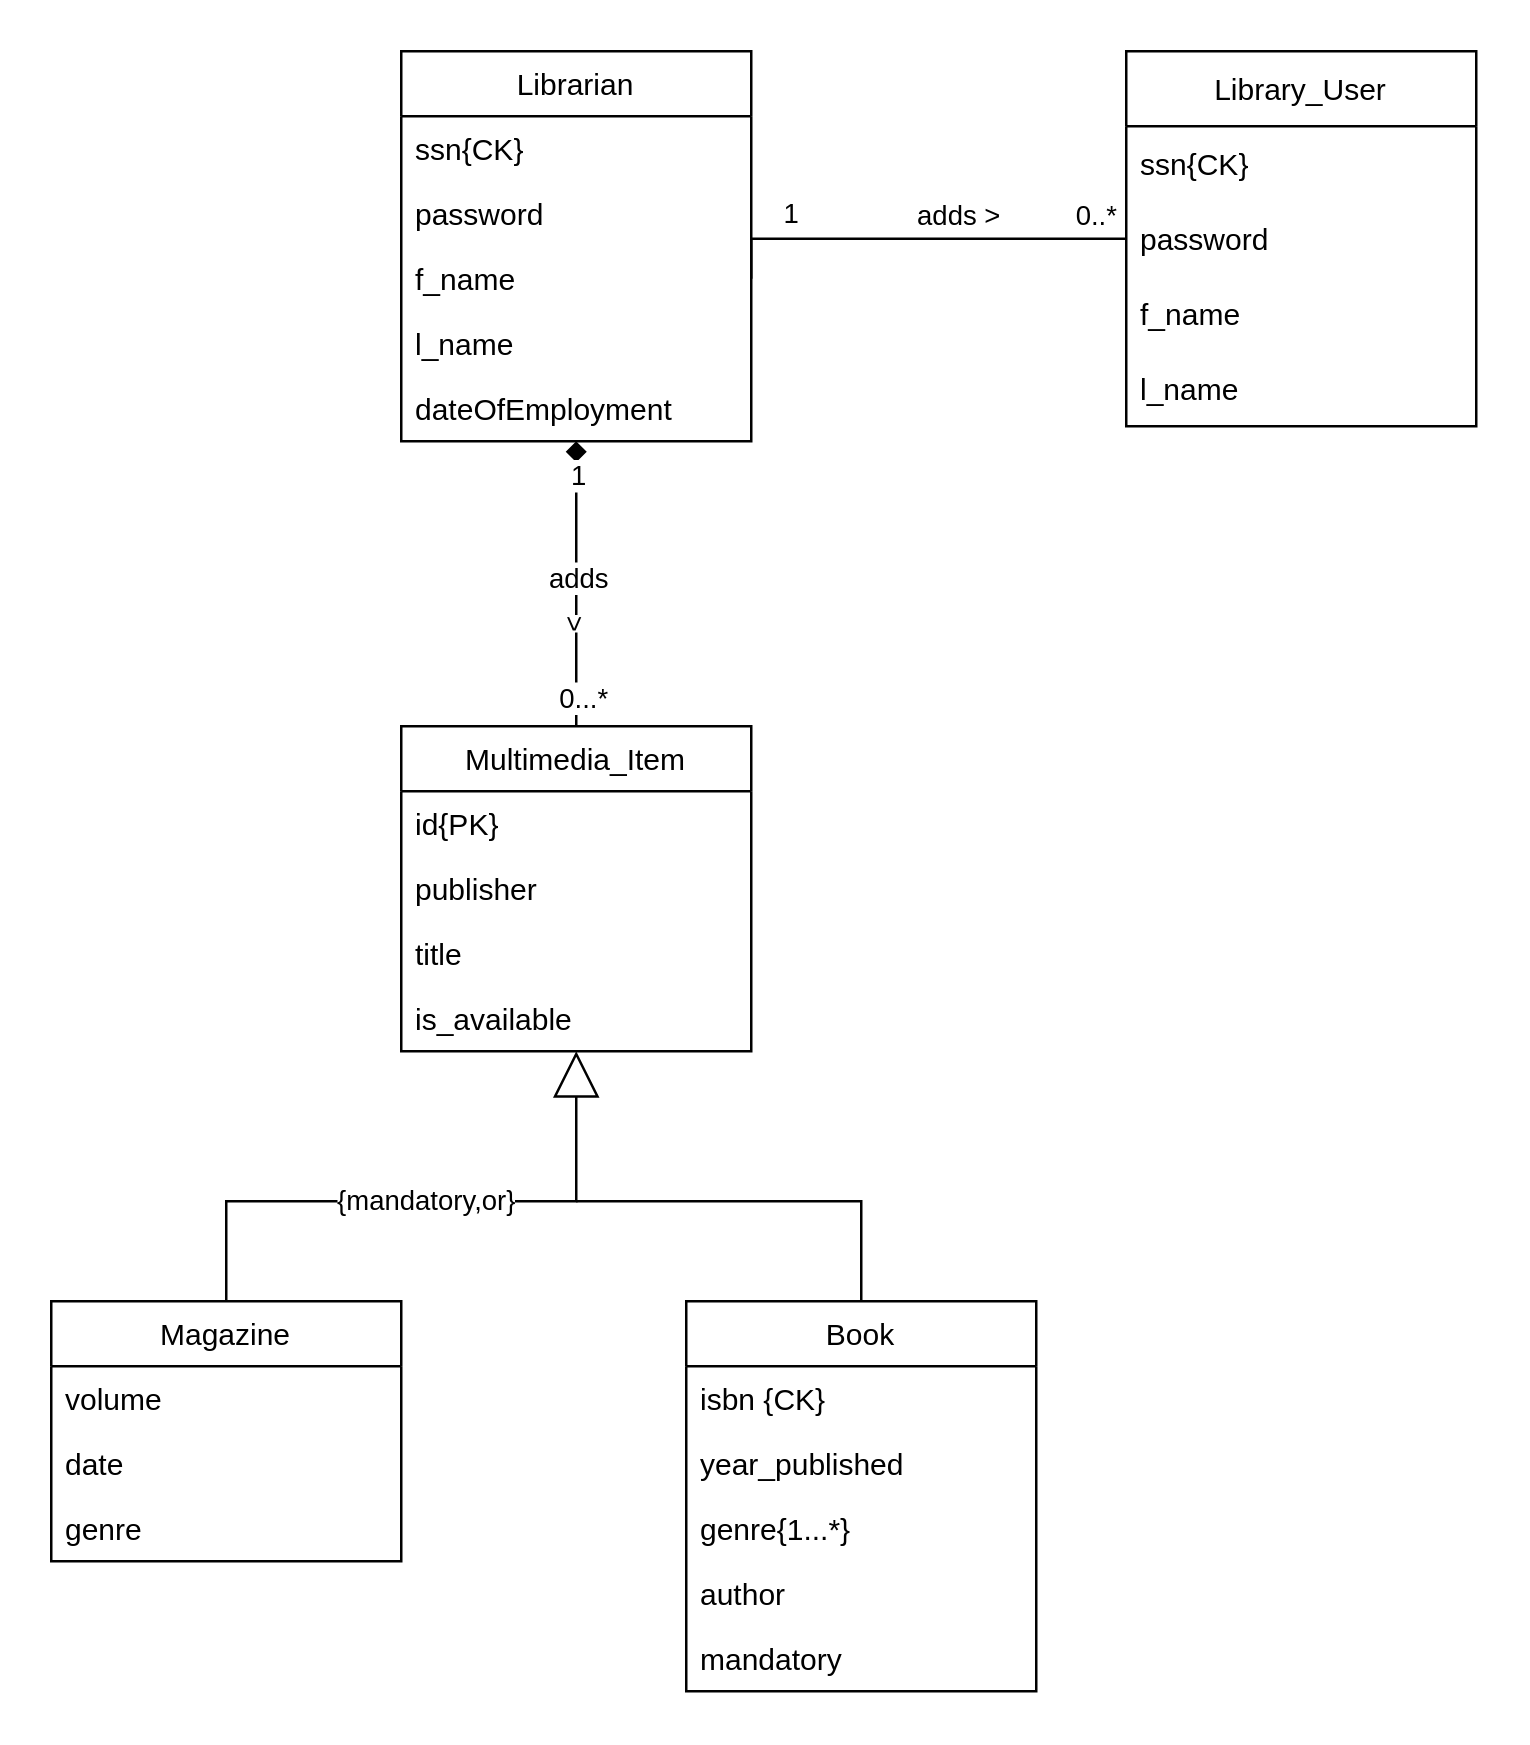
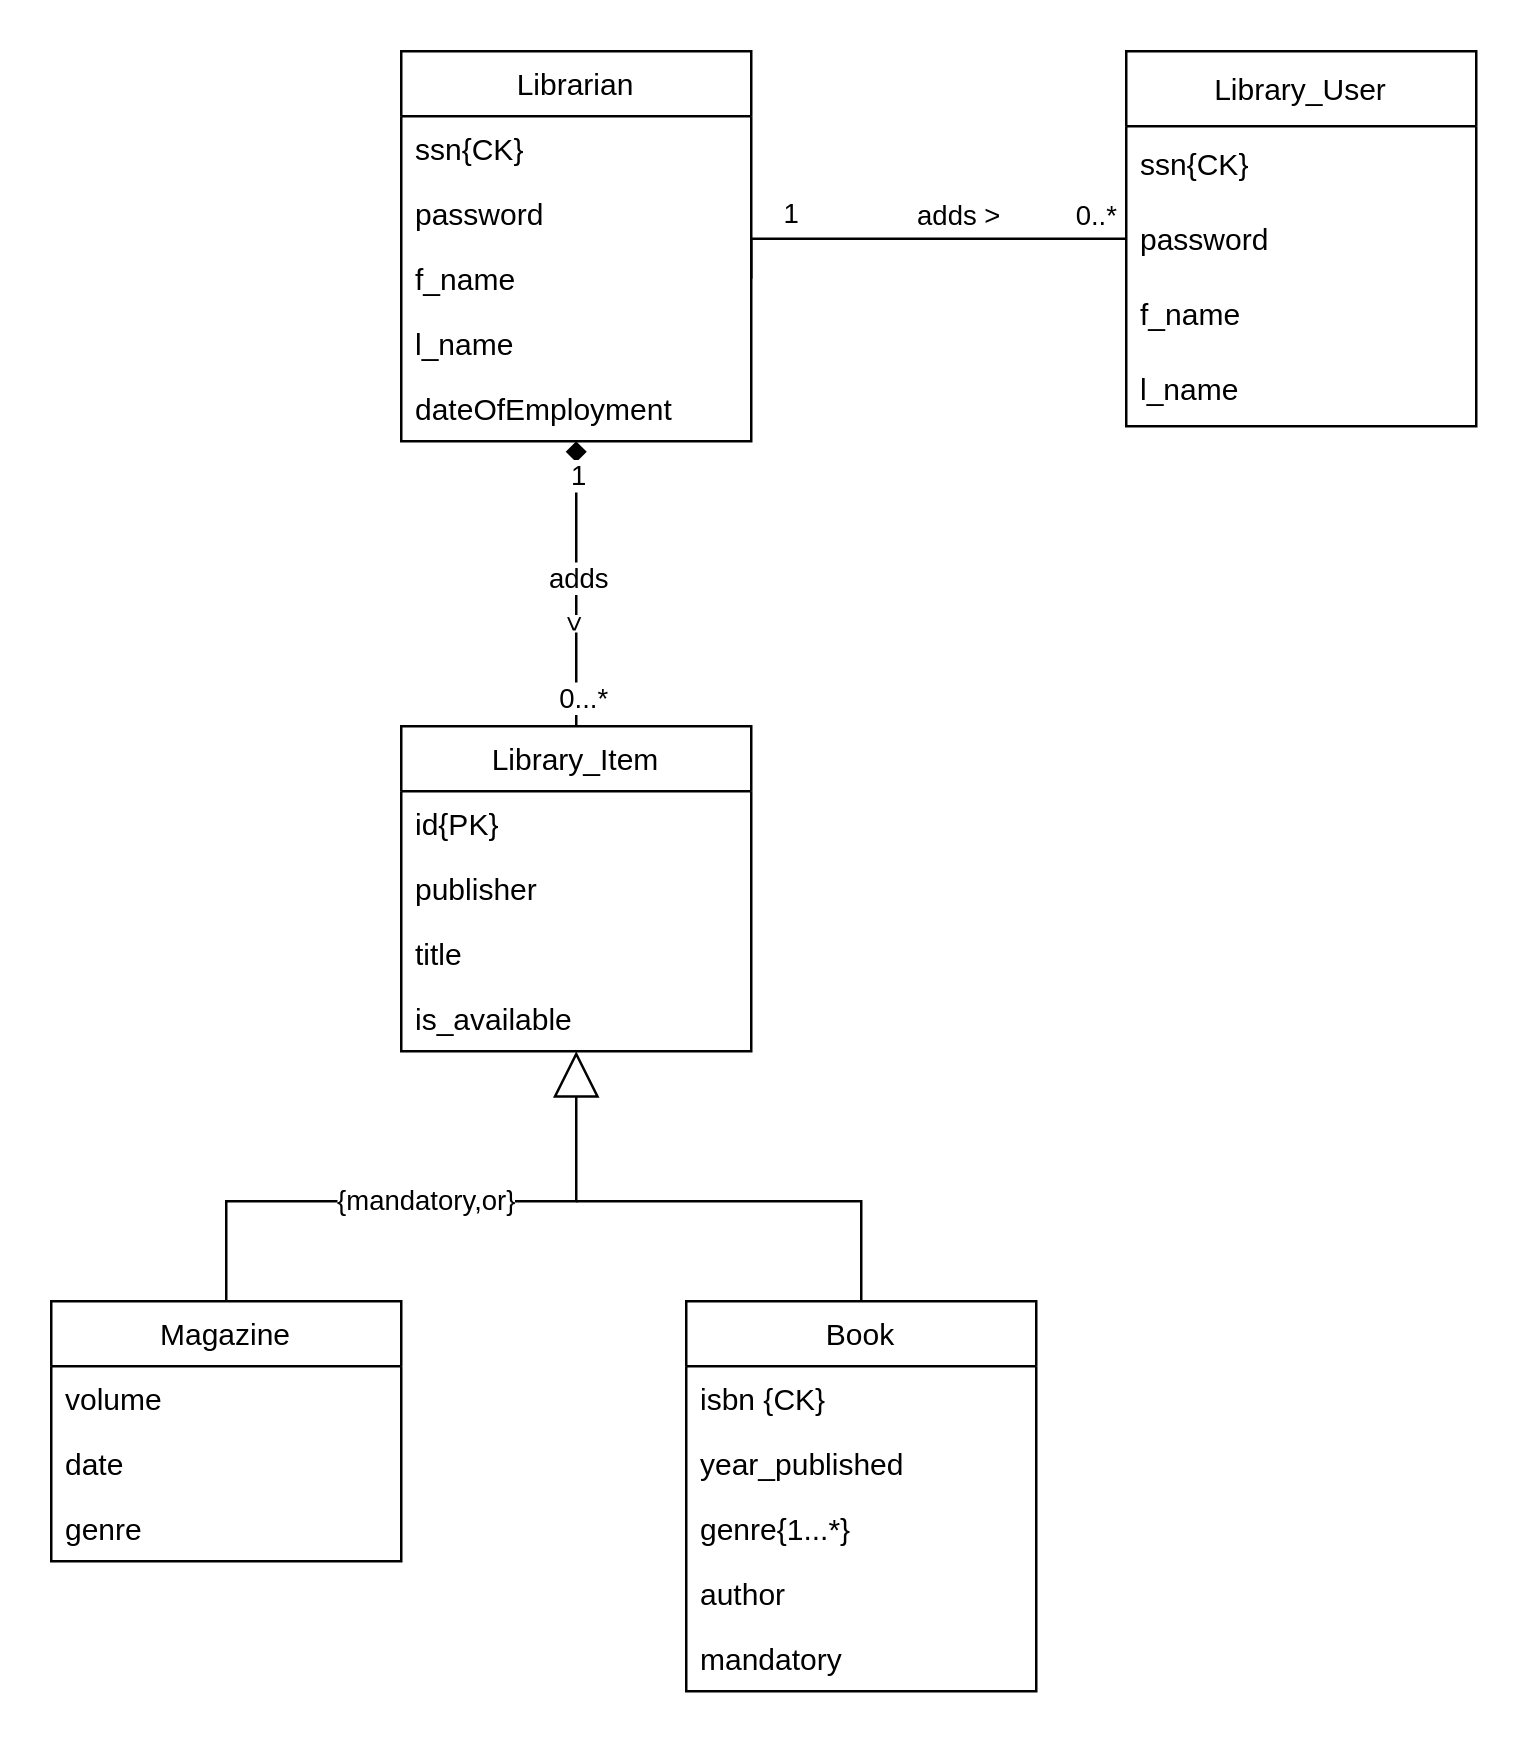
node "Multimedia_Item": label "Multimedia_Item" -> "Library_Item"
